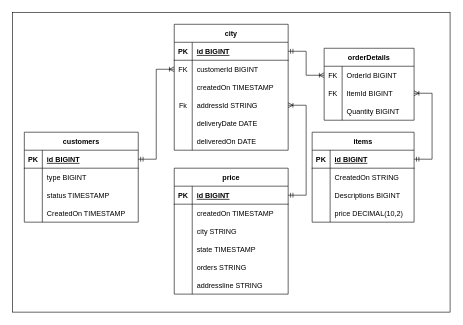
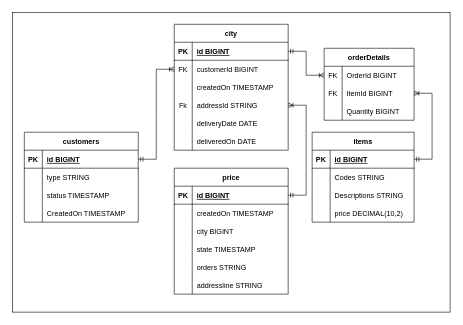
node "type BIGINT": label "type BIGINT" -> "type STRING"
node "CreatedOn STRING": label "CreatedOn STRING" -> "Codes STRING"
node "Descriptions BIGINT": label "Descriptions BIGINT" -> "Descriptions STRING"
node "city STRING": label "city STRING" -> "city BIGINT"
